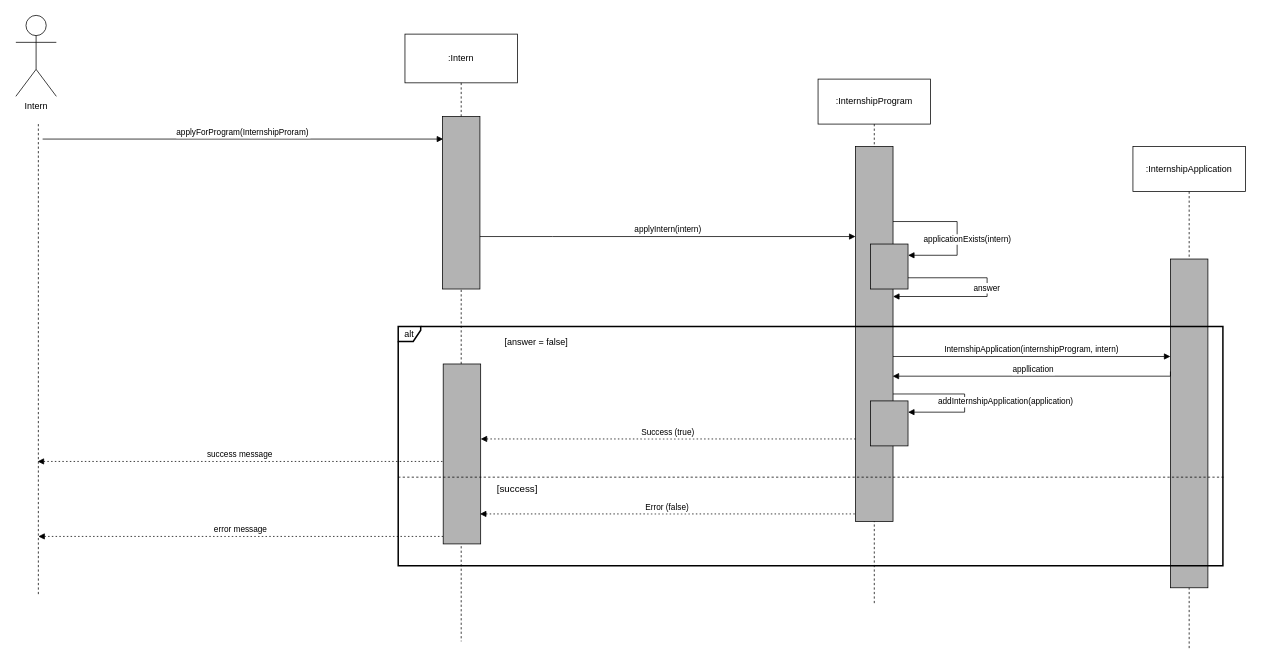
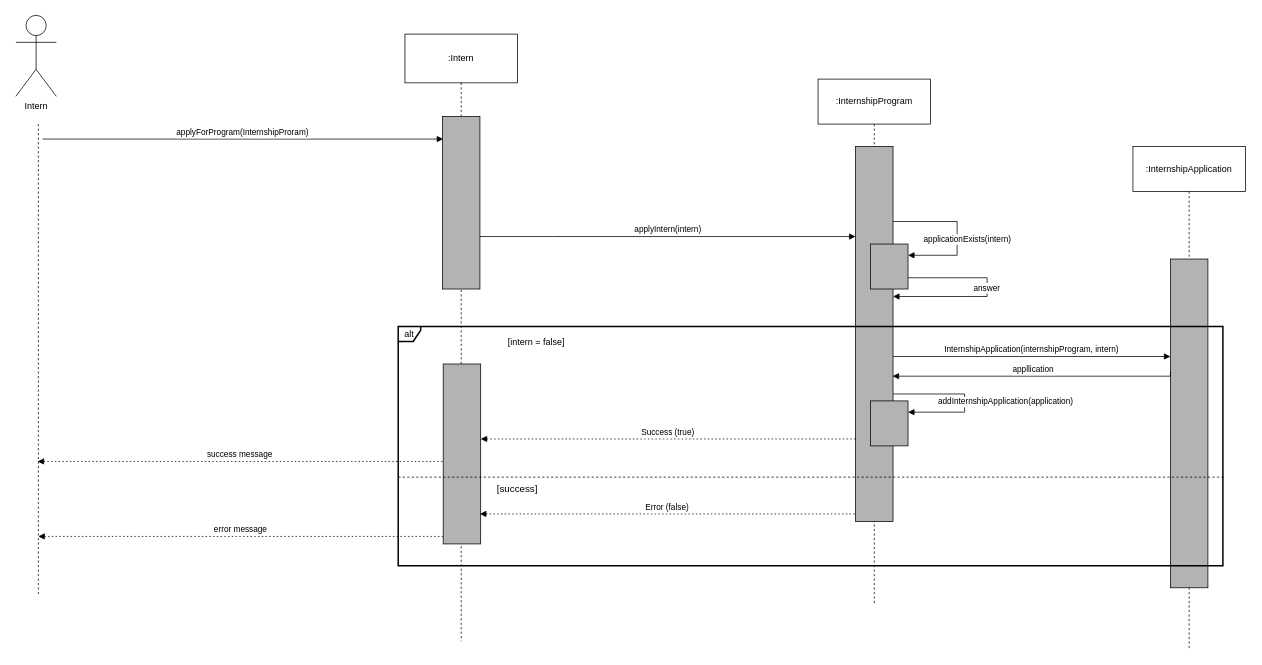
node "[answer = false]": label "[answer = false]" -> "[intern = false]"
